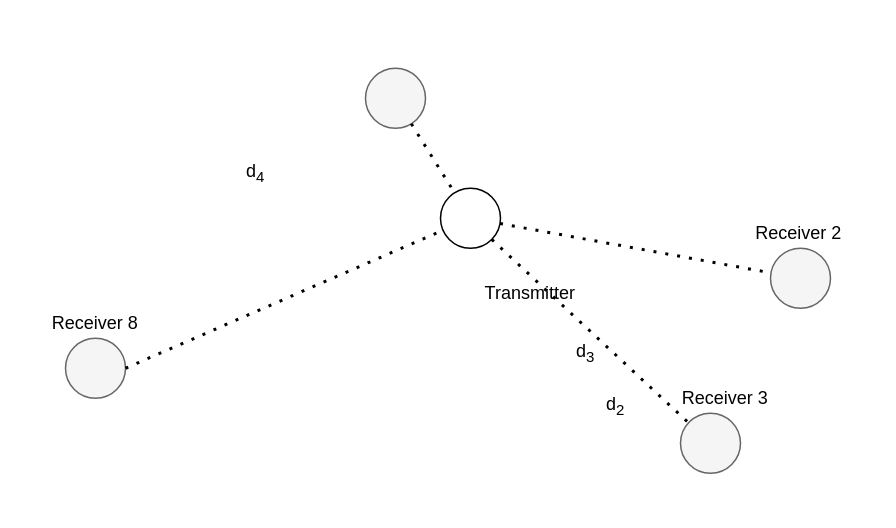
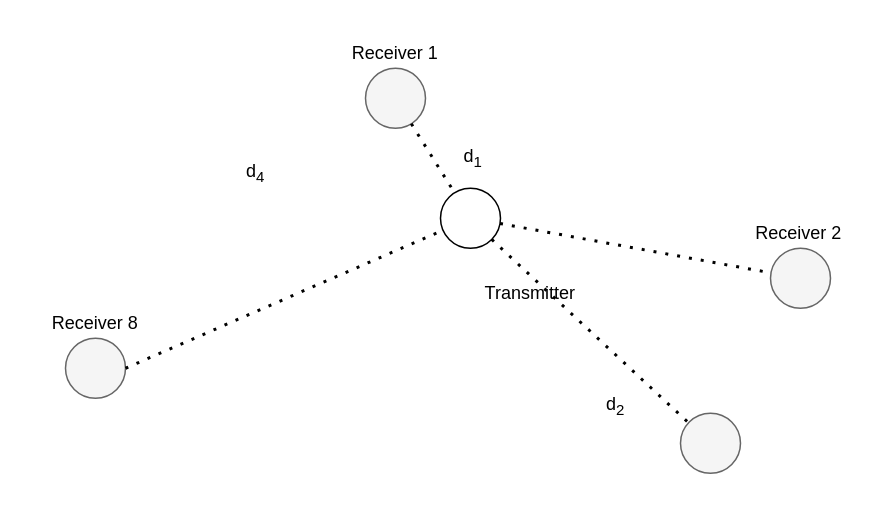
node "Receiver 1": added
node "d1": added
node "d3": removed
node "Receiver 3": removed
